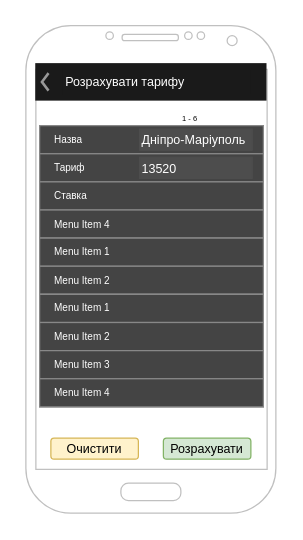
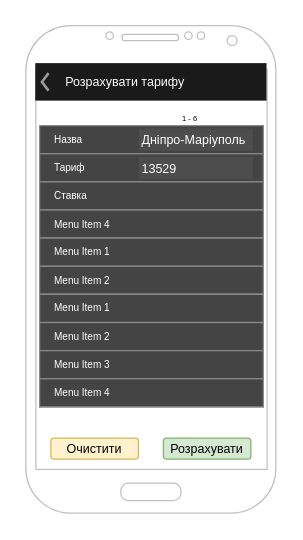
node "13520": label "13520" -> "13529"
